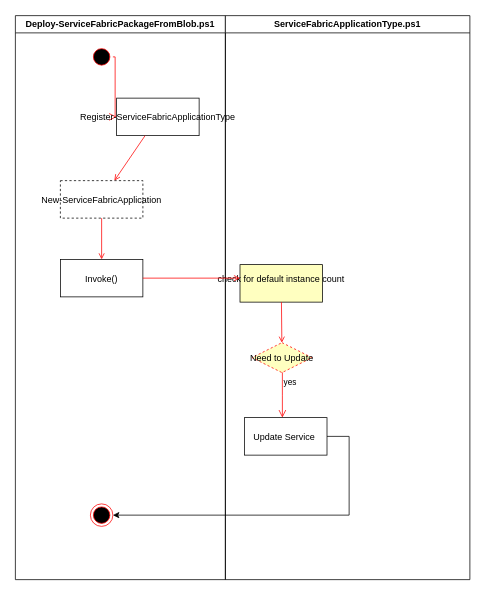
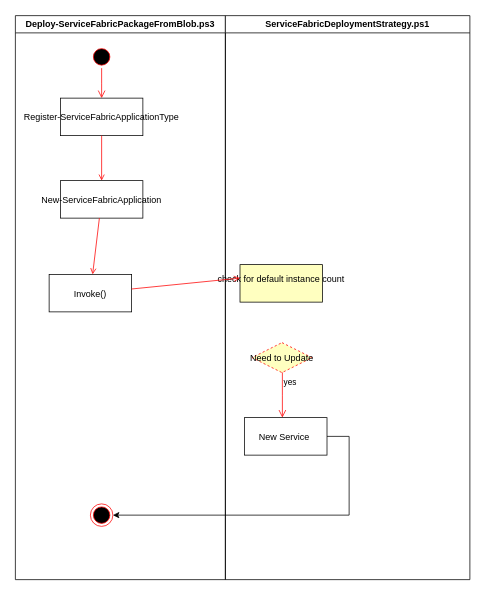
node "Deploy-ServiceFabricPackageFromBlob.ps1": label "Deploy-ServiceFabricPackageFromBlob.ps1" -> "Deploy-ServiceFabricPackageFromBlob.ps3"
node "ServiceFabricApplicationType.ps1": label "ServiceFabricApplicationType.ps1" -> "ServiceFabricDeploymentStrategy.ps1"
node "Register-ServiceFabricApplicationType": moved (158, 117) -> (102, 117)
node "New-ServiceFabricApplication": style dashed -> solid
node "Invoke()": moved (102, 278) -> (90, 293)
edge "check for default instance count" -> "Need to Update": removed
node "Update Service": label "Update Service" -> "New Service"
